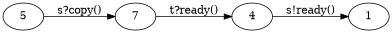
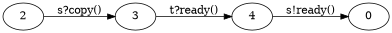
node "5": label "5" -> "2"
node "7": label "7" -> "3"
node "1": label "1" -> "0"
